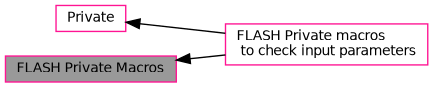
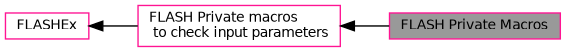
node "Private": label "Private" -> "FLASHEx"
edge "FLASH Private macros to check input parameters" -> "FLASH Private Macros": reversed
